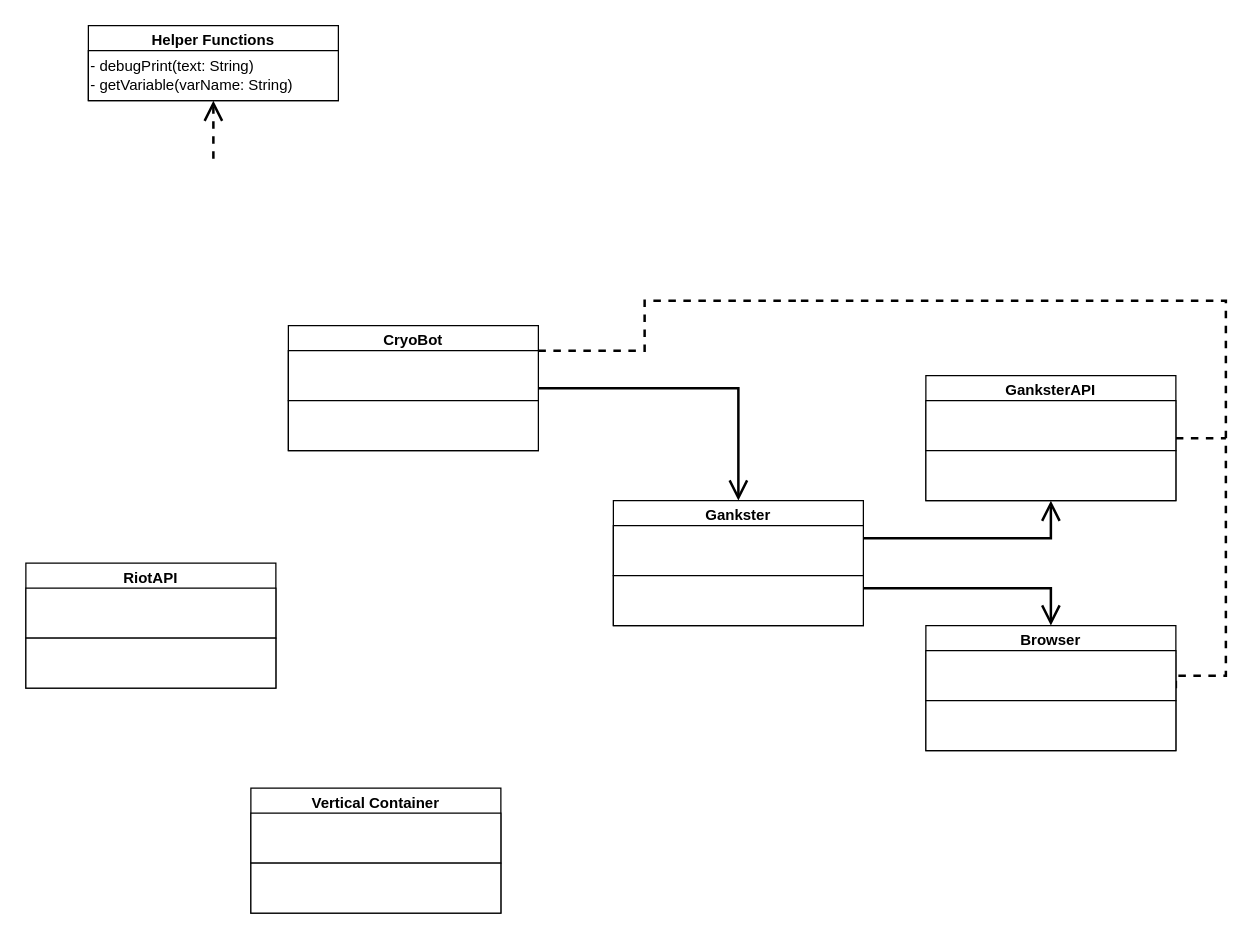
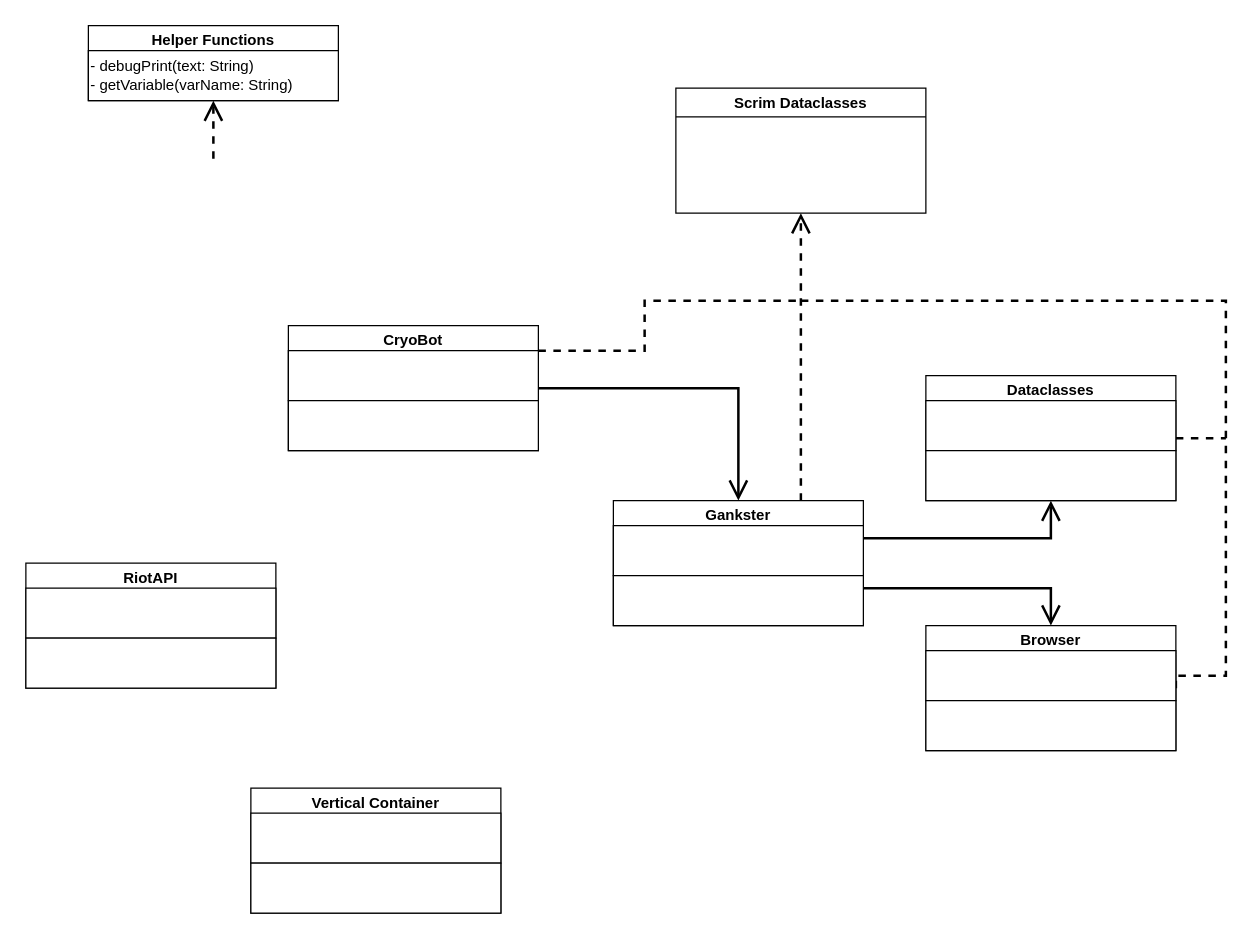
node "Scrim Dataclasses": added
edge "Gankster" -> "Scrim Dataclasses": added
node "GanksterAPI": label "GanksterAPI" -> "Dataclasses"
